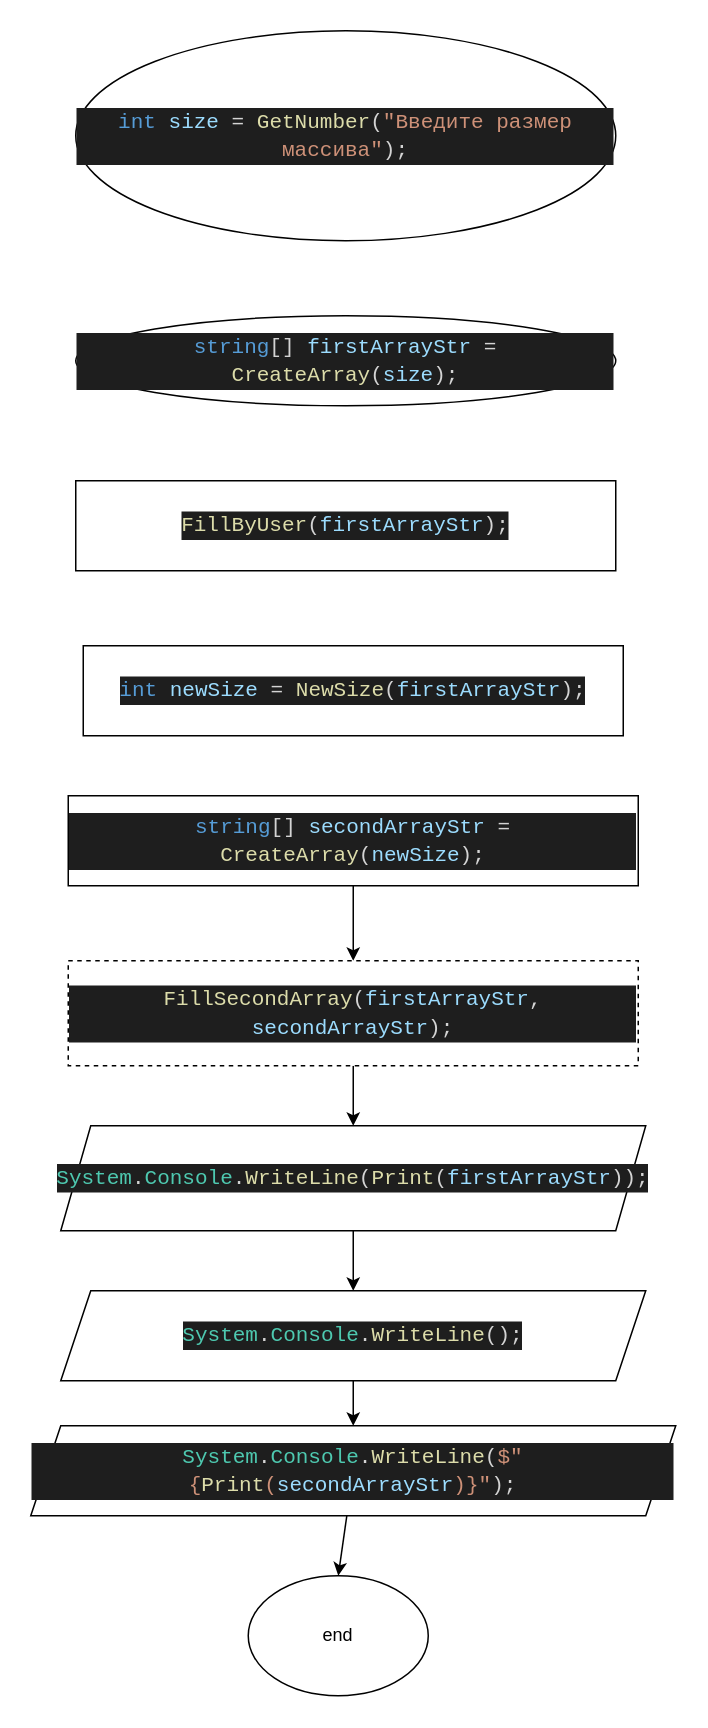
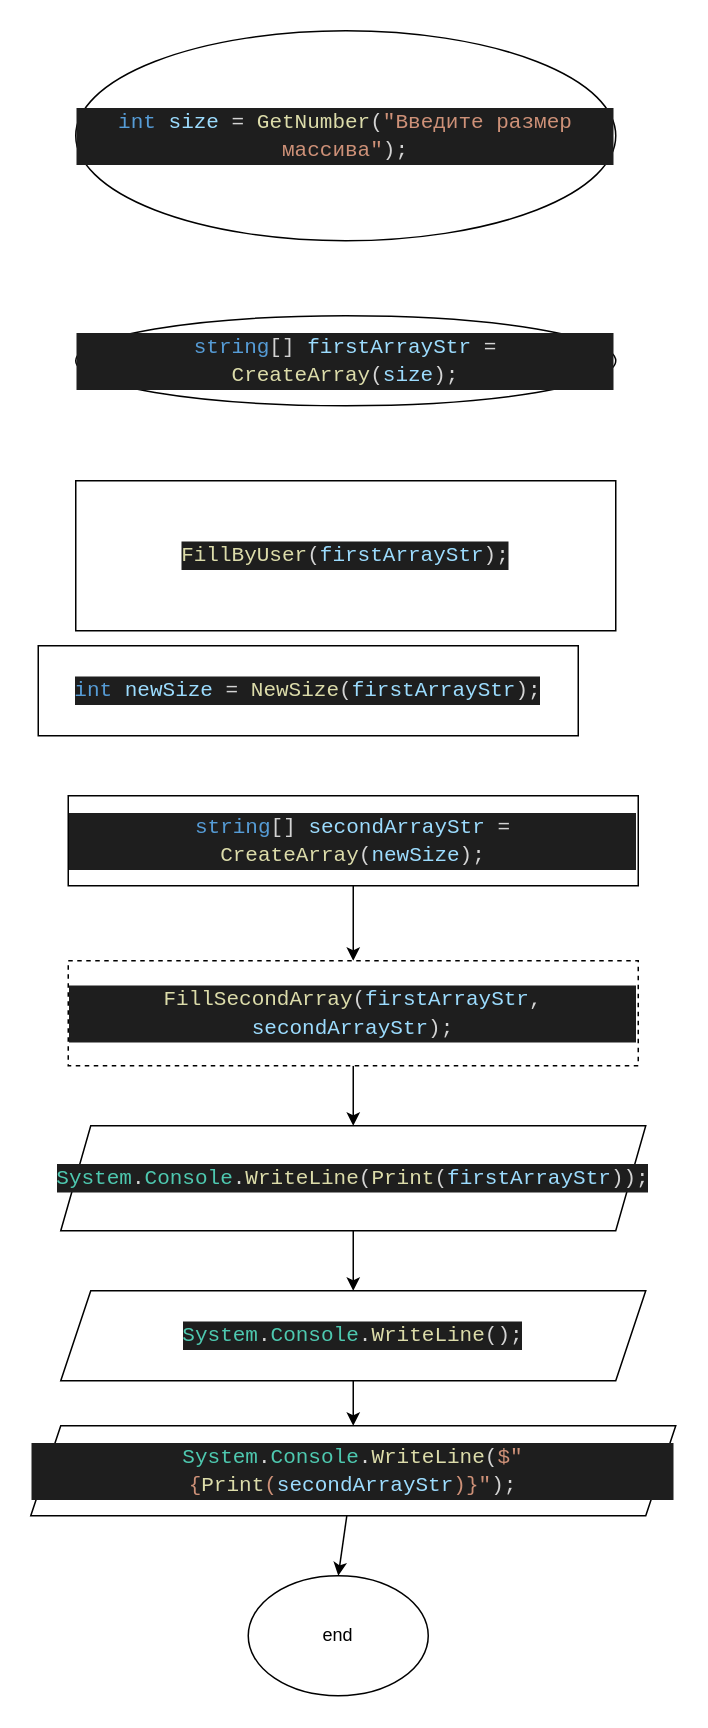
node "FillByUser(firstArrayStr);": size 540x90 -> 540x150
node "int newSize = NewSize(firstArrayStr);": moved (353, 691) -> (308, 691)
